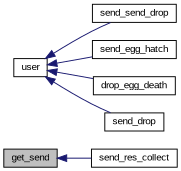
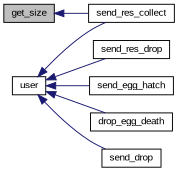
node "send_send_drop": label "send_send_drop" -> "send_res_drop"
edge "send_res_collect" -> "user": added
node "get_send": label "get_send" -> "get_size"
